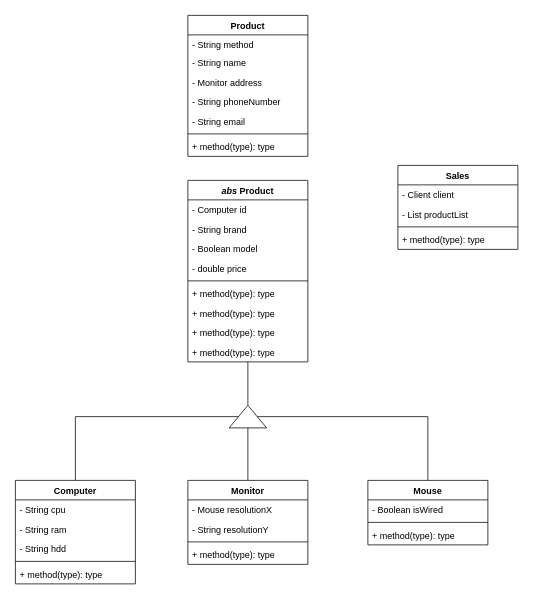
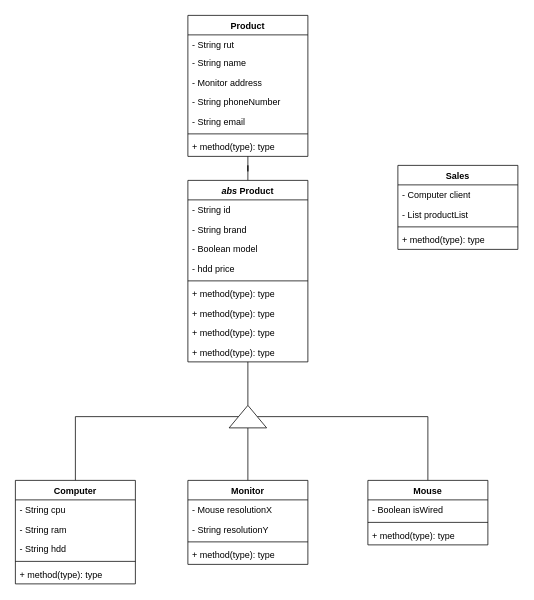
node "- String method": label "- String method" -> "- String rut"
edge "Product" -- "abs Product": added
node "- Client client": label "- Client client" -> "- Computer client"
node "- Computer id": label "- Computer id" -> "- String id"
node "- double price": label "- double price" -> "- hdd price"
